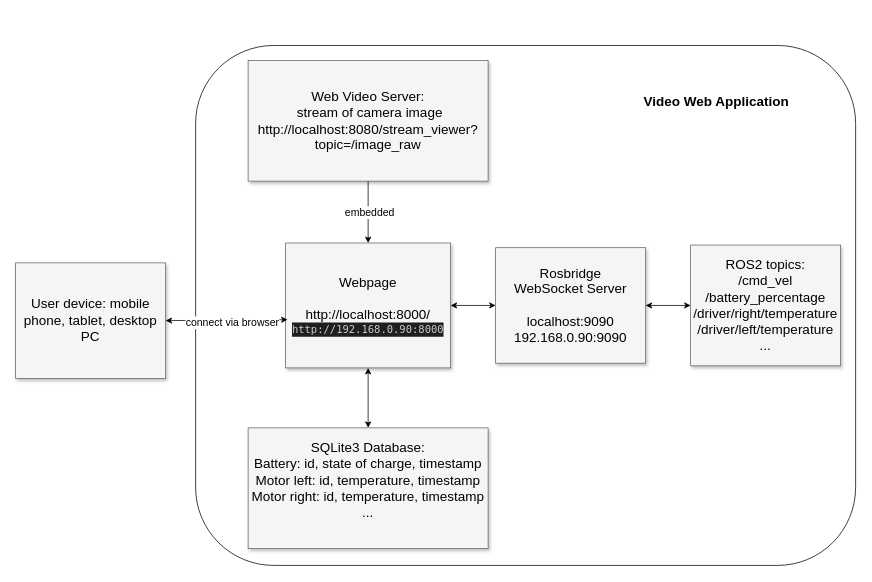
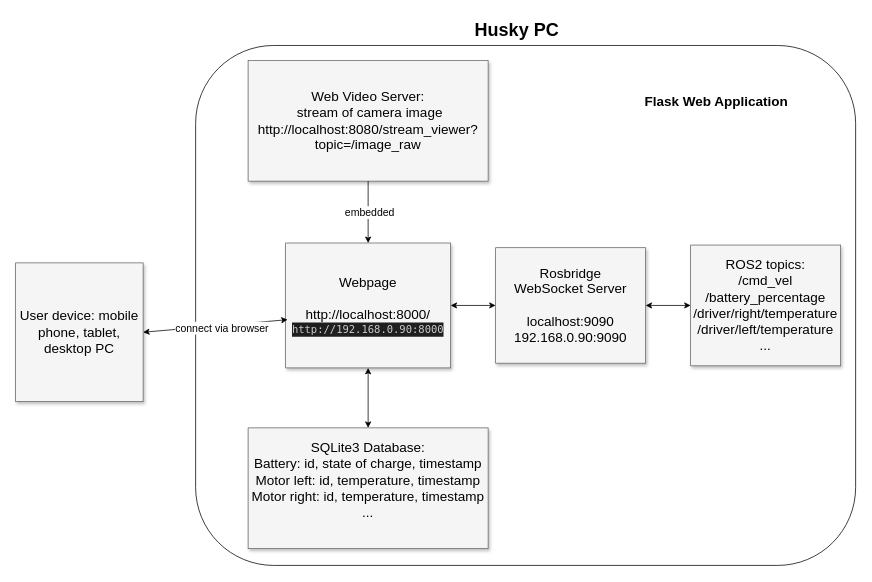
node "Husky PC": added
node "Video Web Application": label "Video Web Application" -> "Flask Web Application"
node "User device: mobile phone, tablet, desktop PC": size 150x116 -> 128x139
